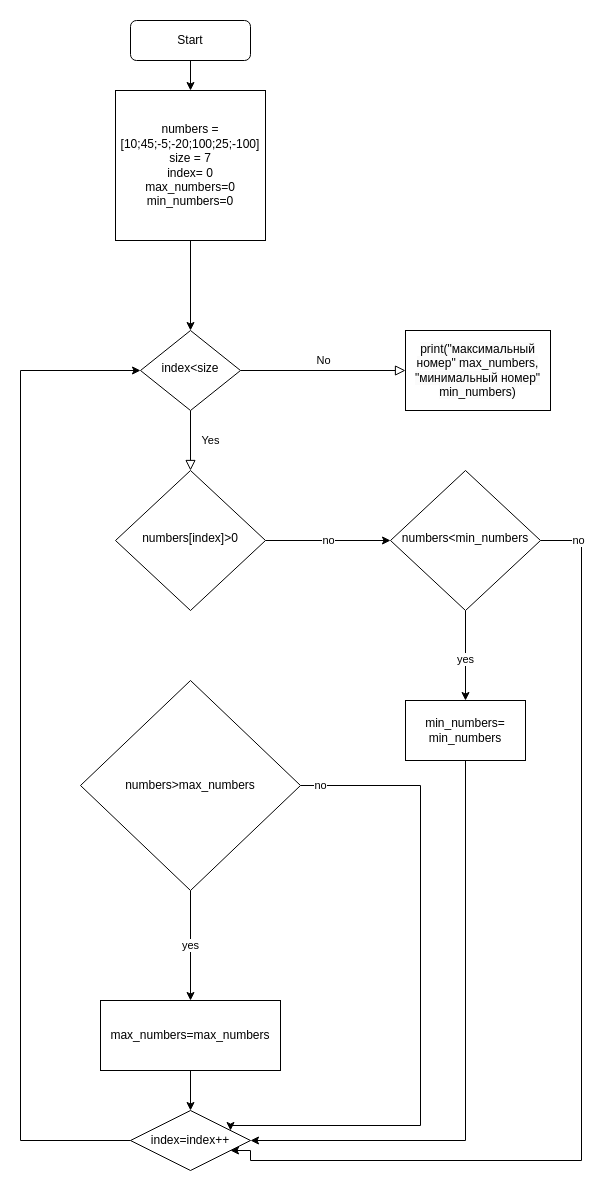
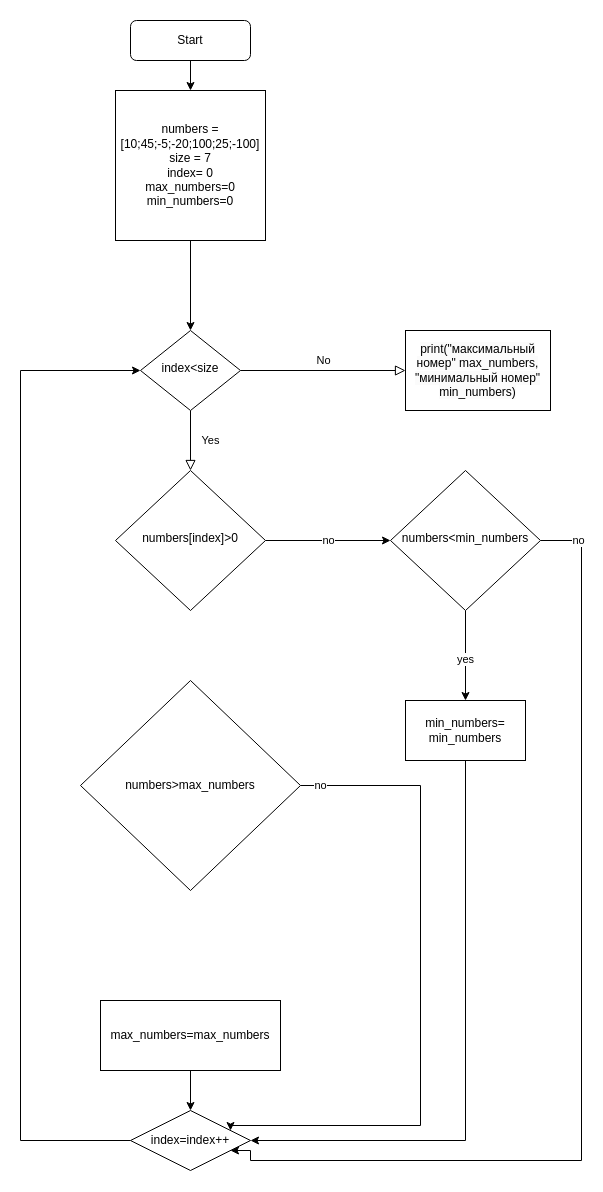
edge "numbers>max_numbers" -> "max_numbers=max_numbers": removed, label "yes"
